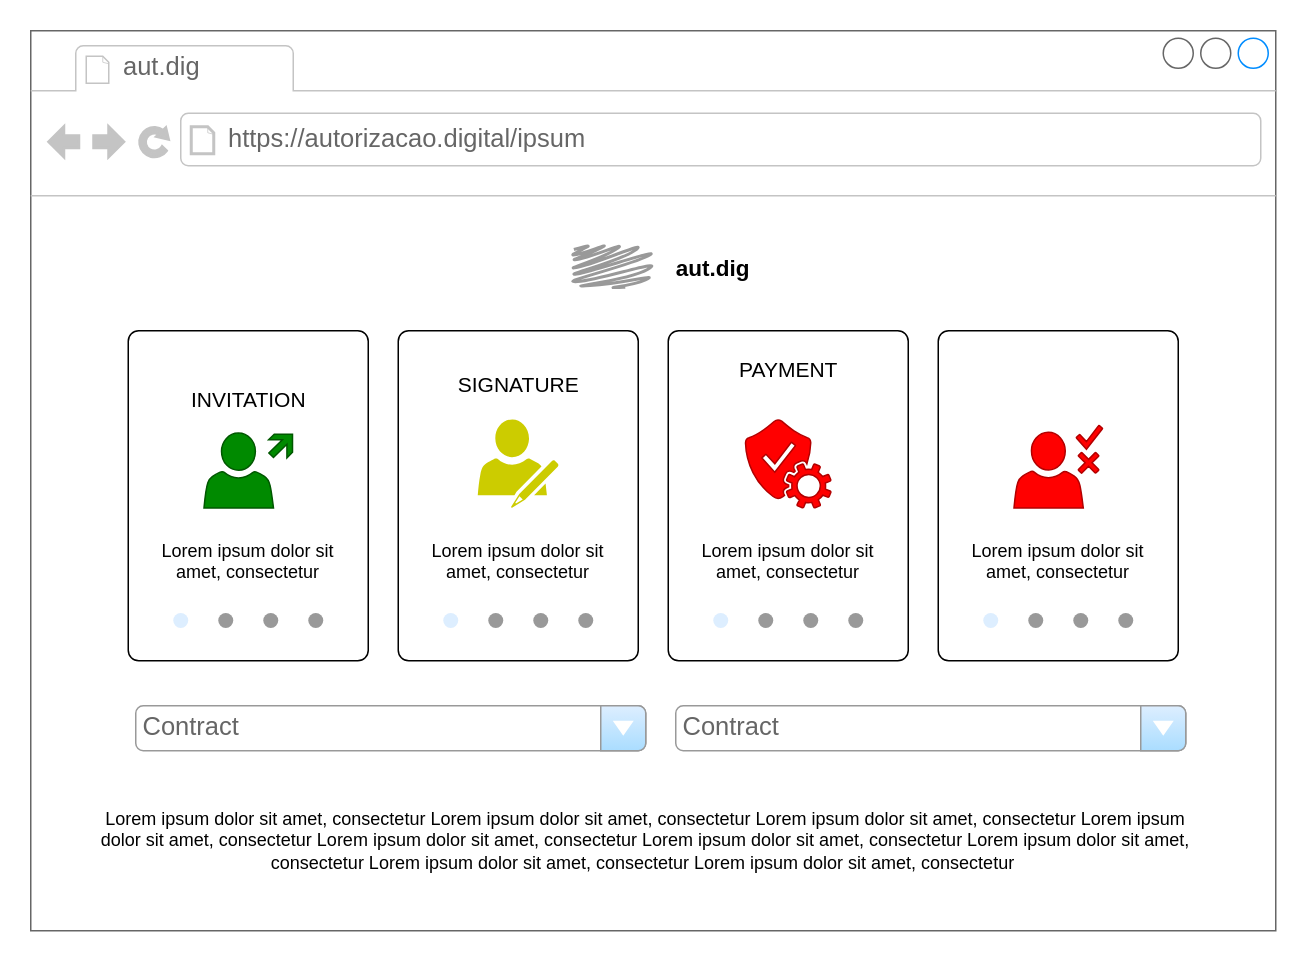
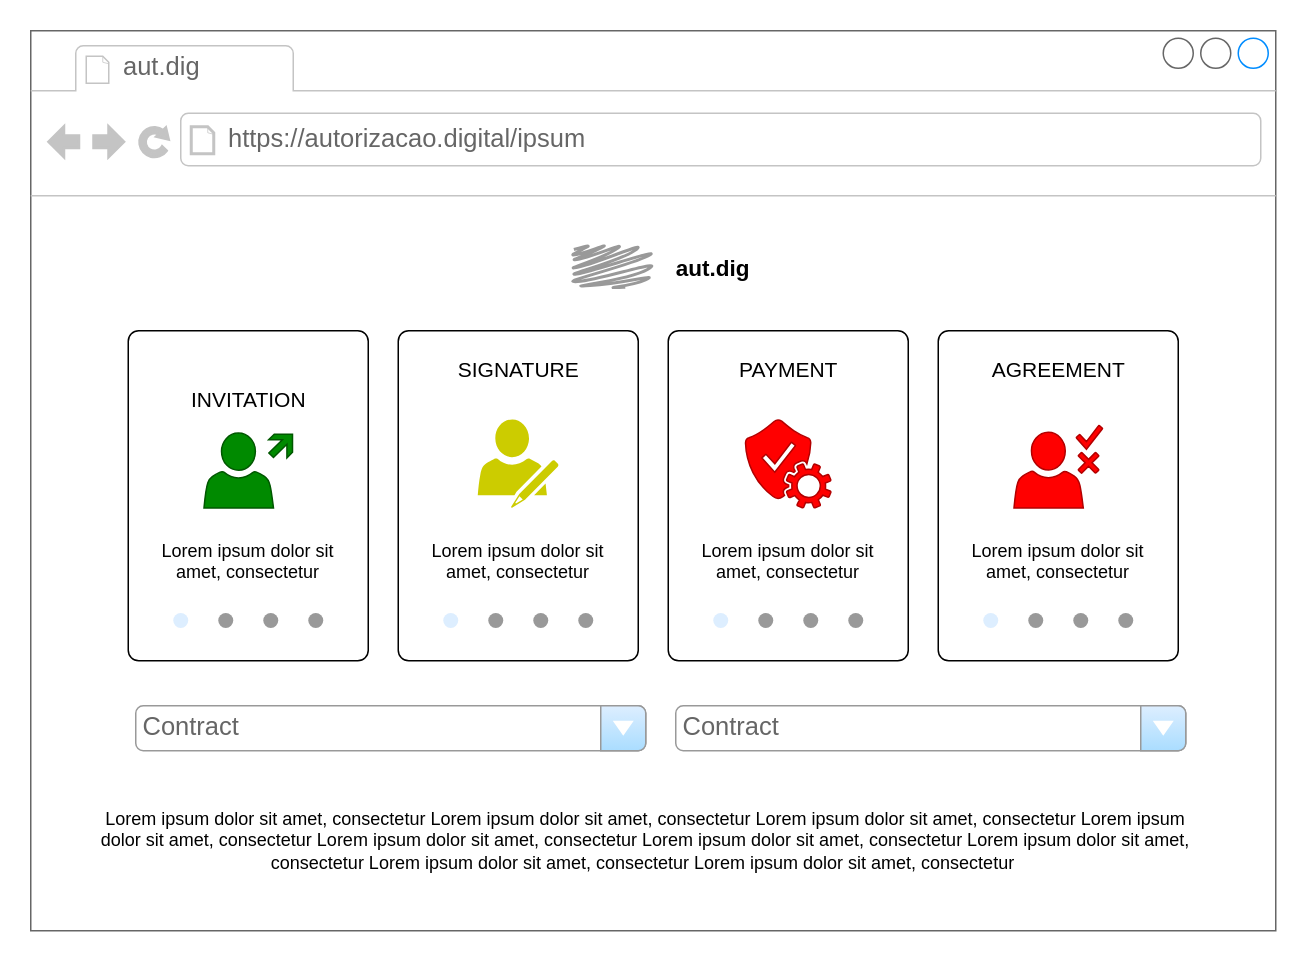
node "AGREEMENT": added
node "SIGNATURE": moved (518, 384) -> (518, 369)
